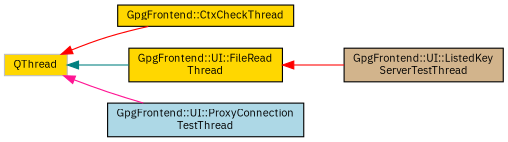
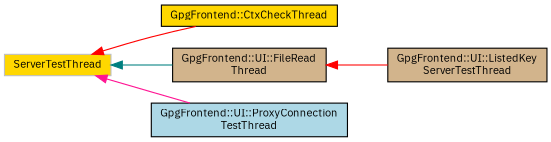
node "QThread": label "QThread" -> "ServerTestThread"
node "GpgFrontend::UI::FileRead Thread": fillcolor gold -> tan
